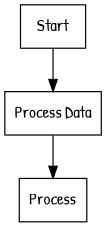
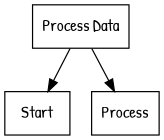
edge "Start" -> "Process Data": reversed
